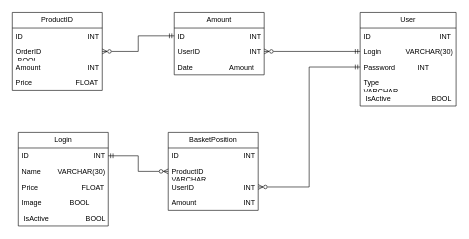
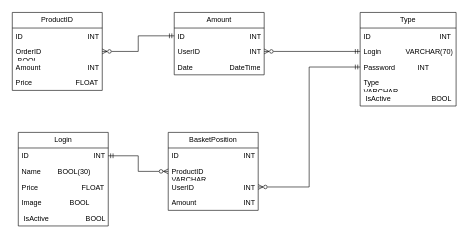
node "User": label "User" -> "Type"
node "Login VARCHAR(30)": label "Login VARCHAR(30)" -> "Login VARCHAR(70)"
node "Date Amount": label "Date Amount" -> "Date DateTime"
node "Name VARCHAR(30)": label "Name VARCHAR(30)" -> "Name BOOL(30)"
